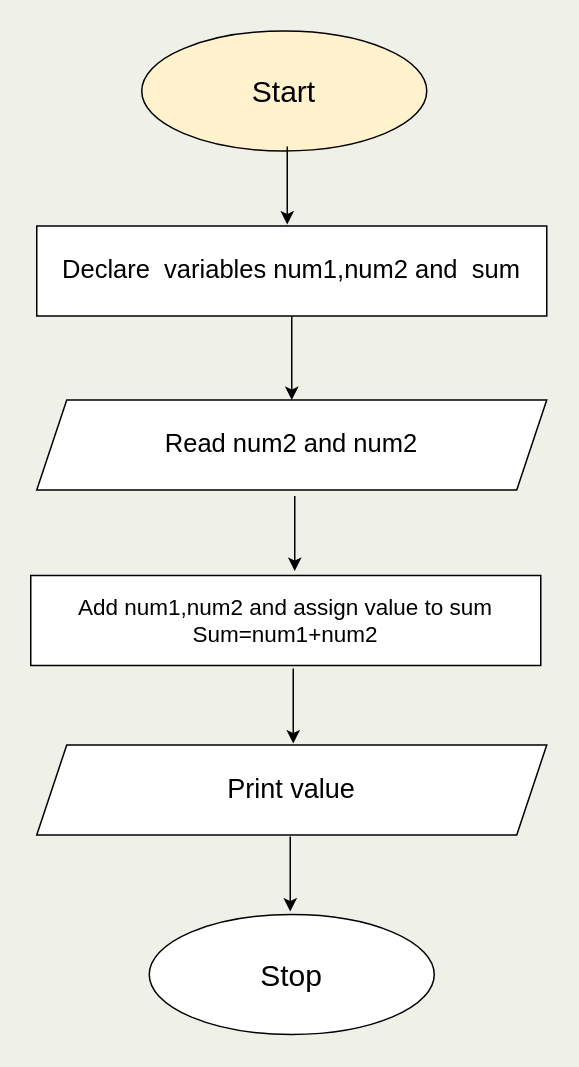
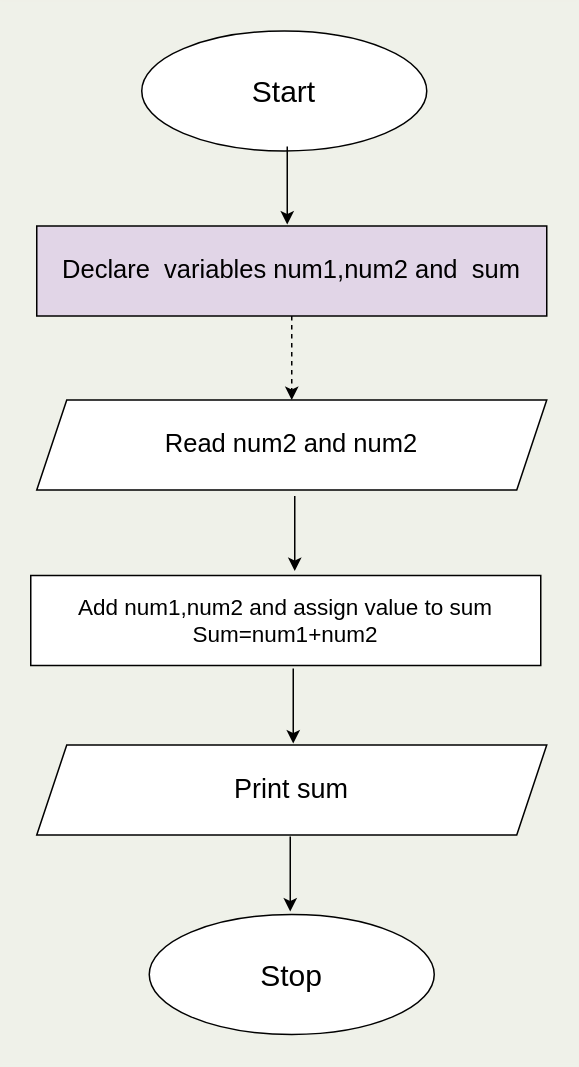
node "Start": fillcolor #fff2cc -> #ffffff
node "Declare variables num1,num2 and sum": fillcolor #ffffff -> #e1d5e7
edge "Declare variables num1,num2 and sum" -> "Read num2 and num2": style solid -> dashed
node "Print value": label "Print value" -> "Print sum"
